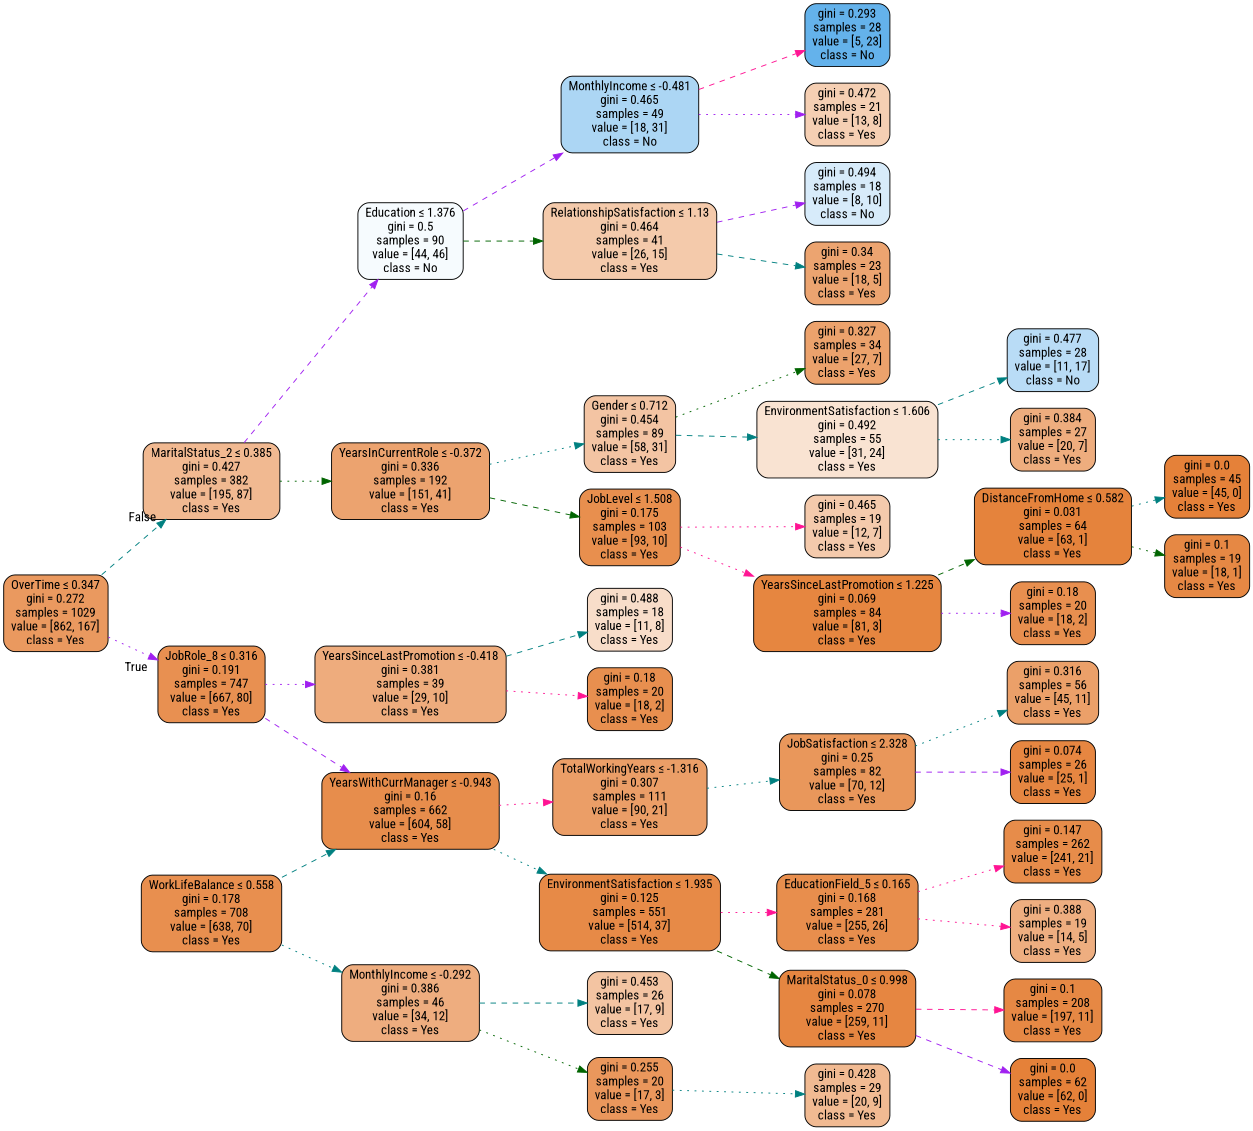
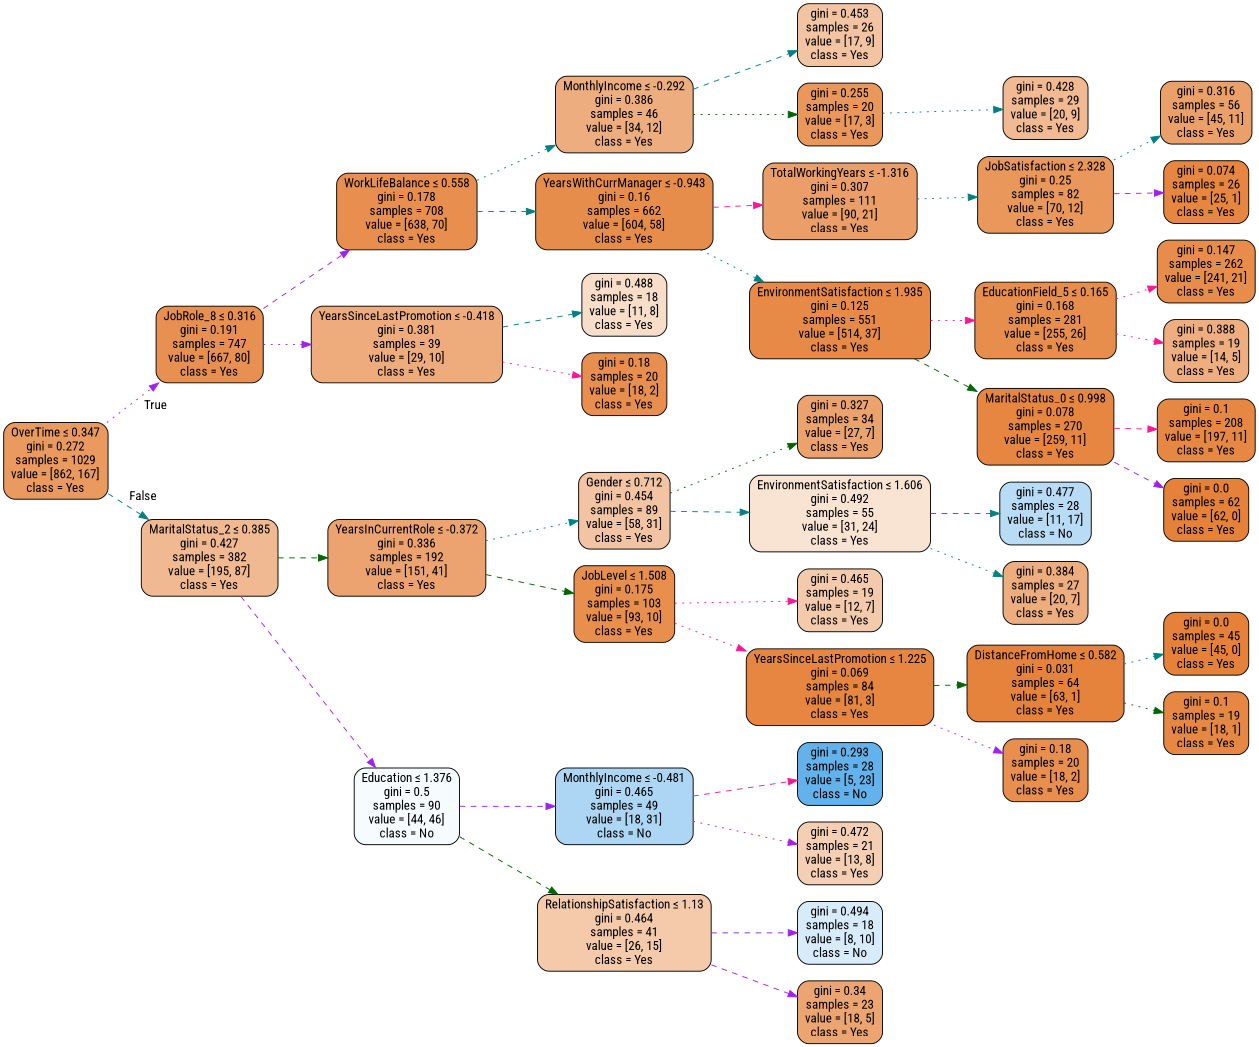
edge "RelationshipSatisfaction ≤ 1.13" -> "gini = 0.34": color teal -> purple
edge "MaritalStatus_2 ≤ 0.385" -> "YearsInCurrentRole ≤ -0.372": style dotted -> dashed
edge "JobRole_8 ≤ 0.316" -> "YearsWithCurrManager ≤ -0.943": now "JobRole_8 ≤ 0.316" -> "WorkLifeBalance ≤ 0.558"
edge "YearsWithCurrManager ≤ -0.943" -> "TotalWorkingYears ≤ -1.316": style dotted -> dashed
